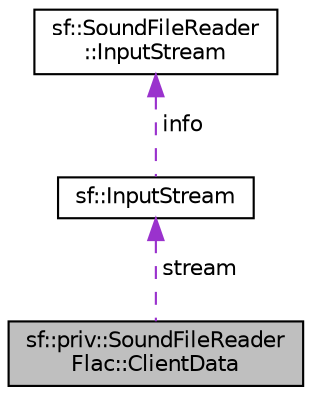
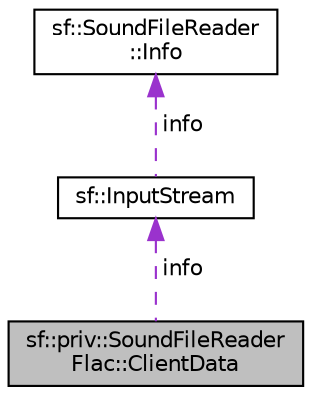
node "sf::SoundFileReader ::InputStream": label "sf::SoundFileReader ::InputStream" -> "sf::SoundFileReader ::Info"
edge "sf::priv::SoundFileReader Flac::ClientData" -> "sf::InputStream": label " stream" -> " info"
